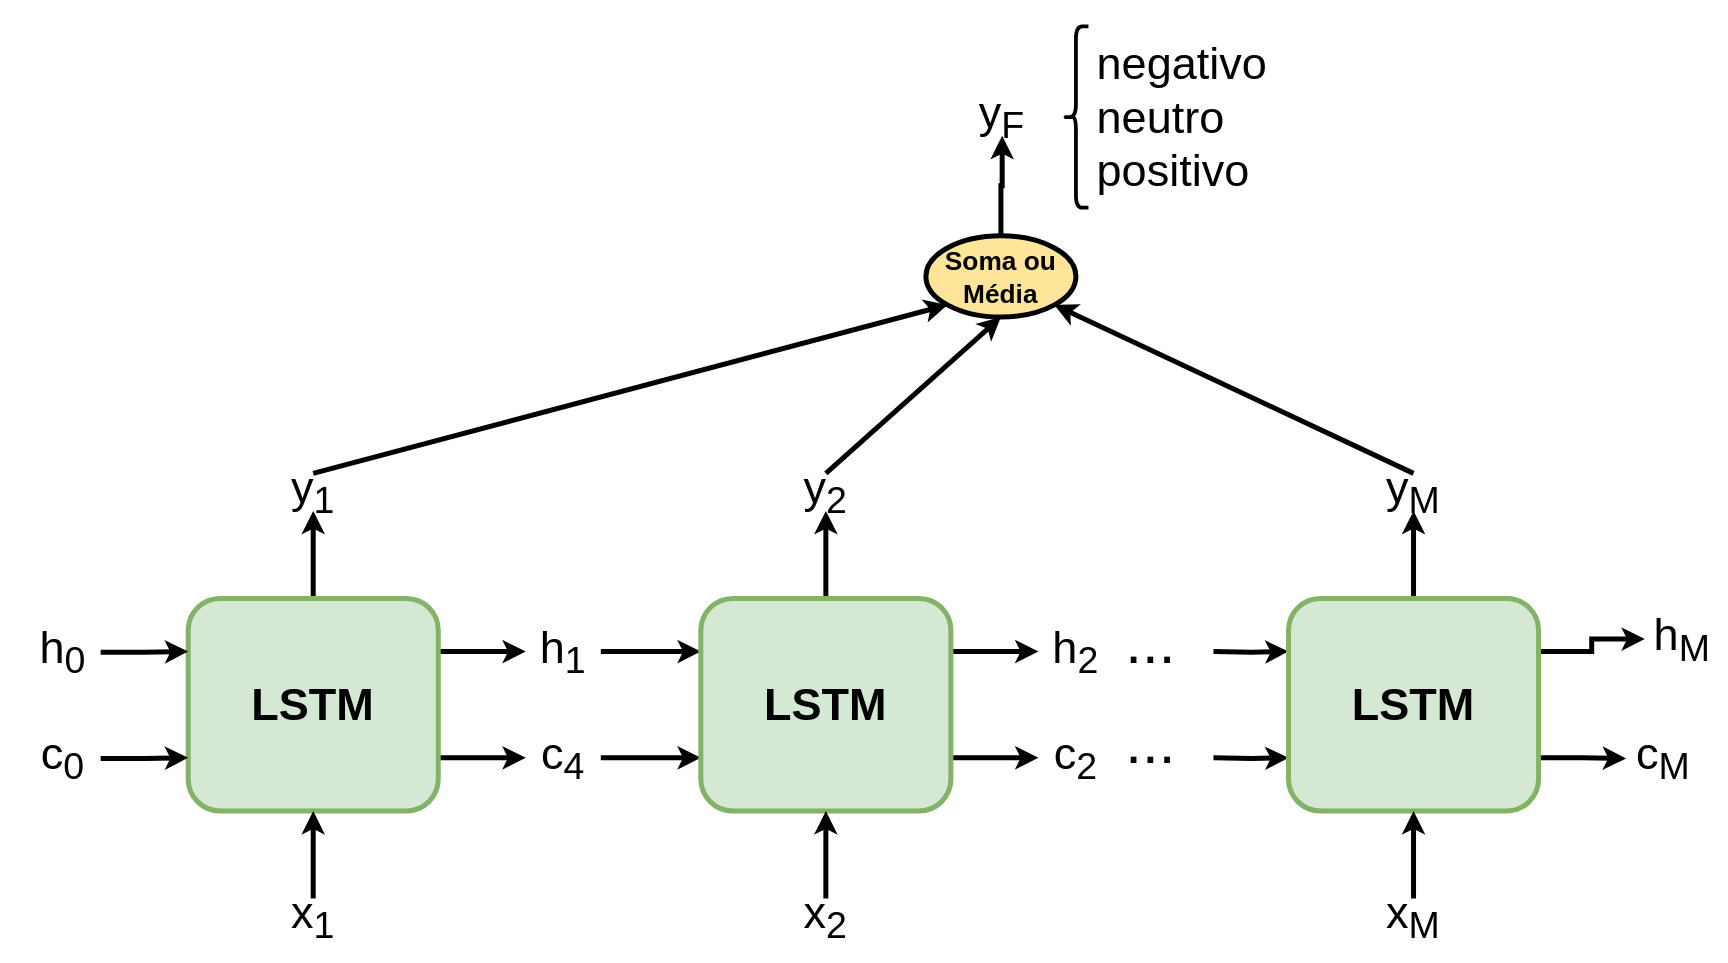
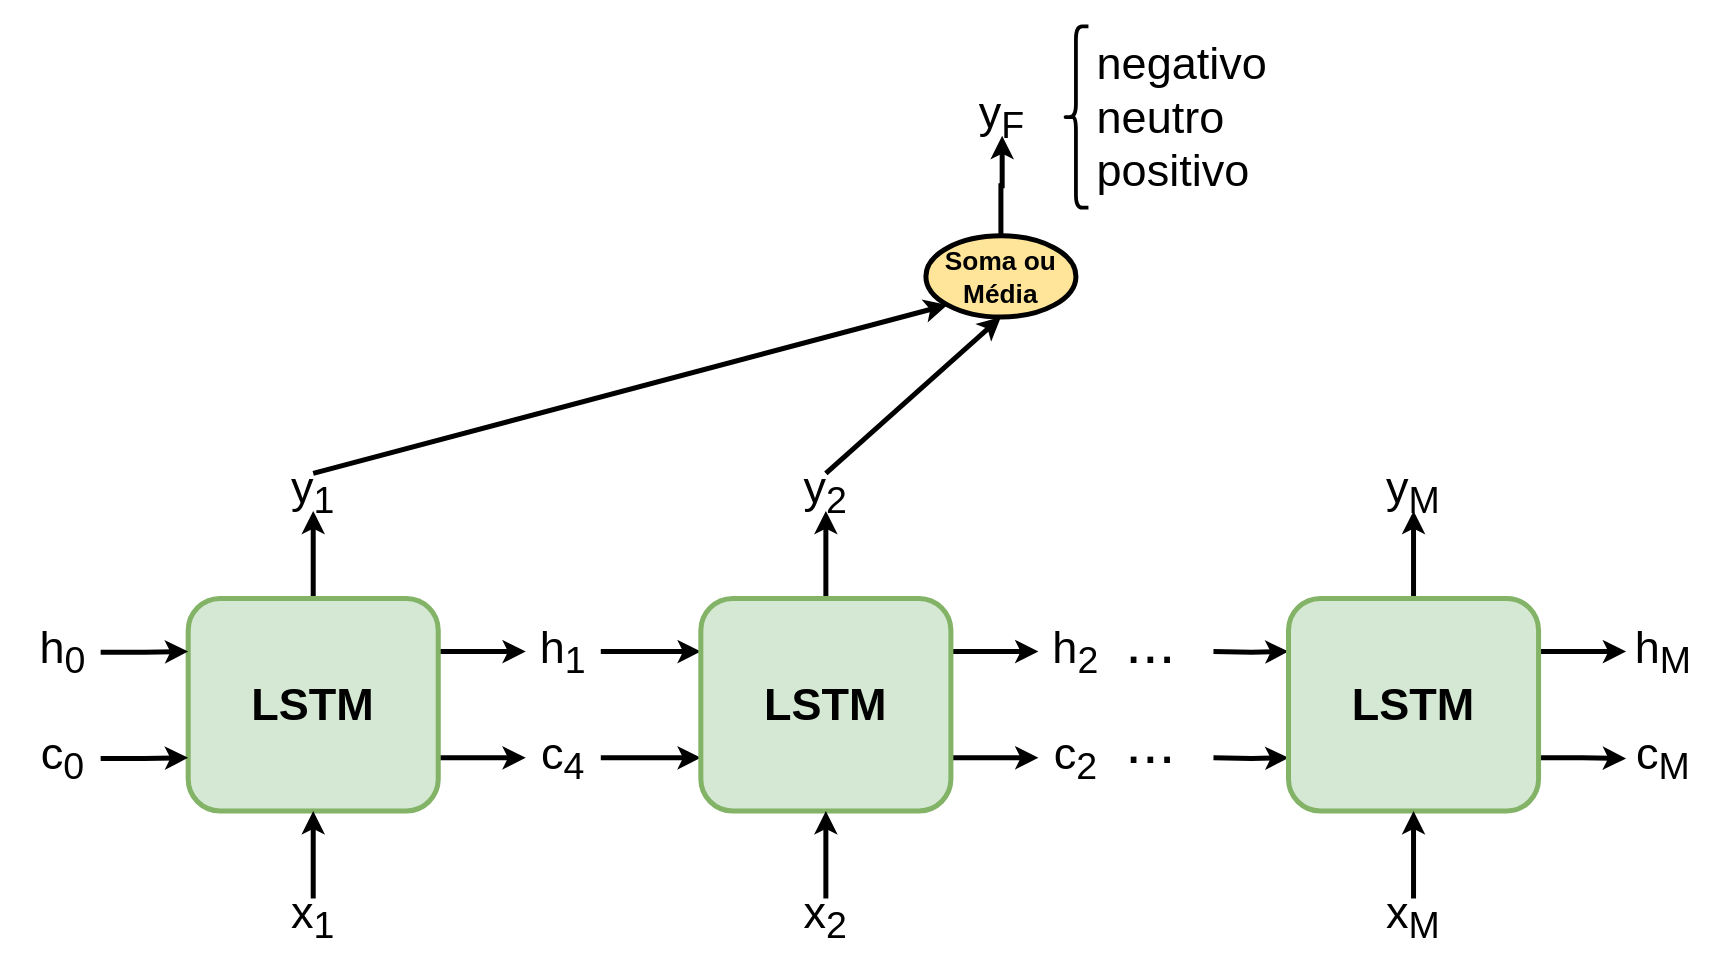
edge "yM" -> "Soma ou Média": removed
node "hM": moved (1682, 639) -> (1663, 651)
